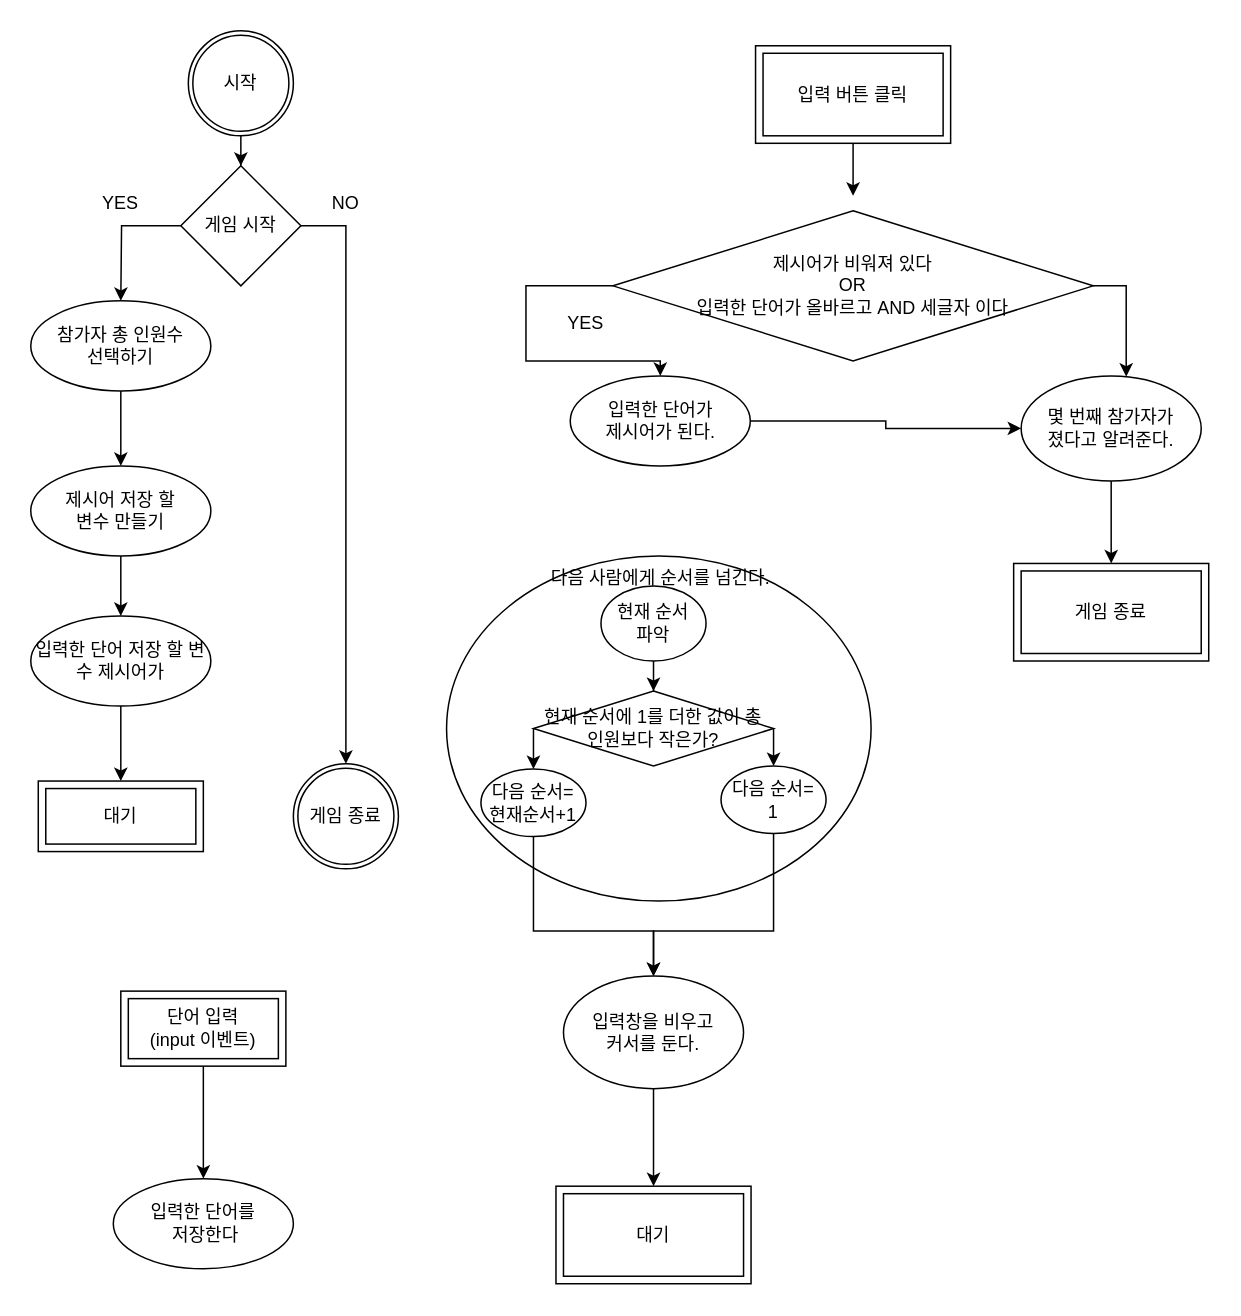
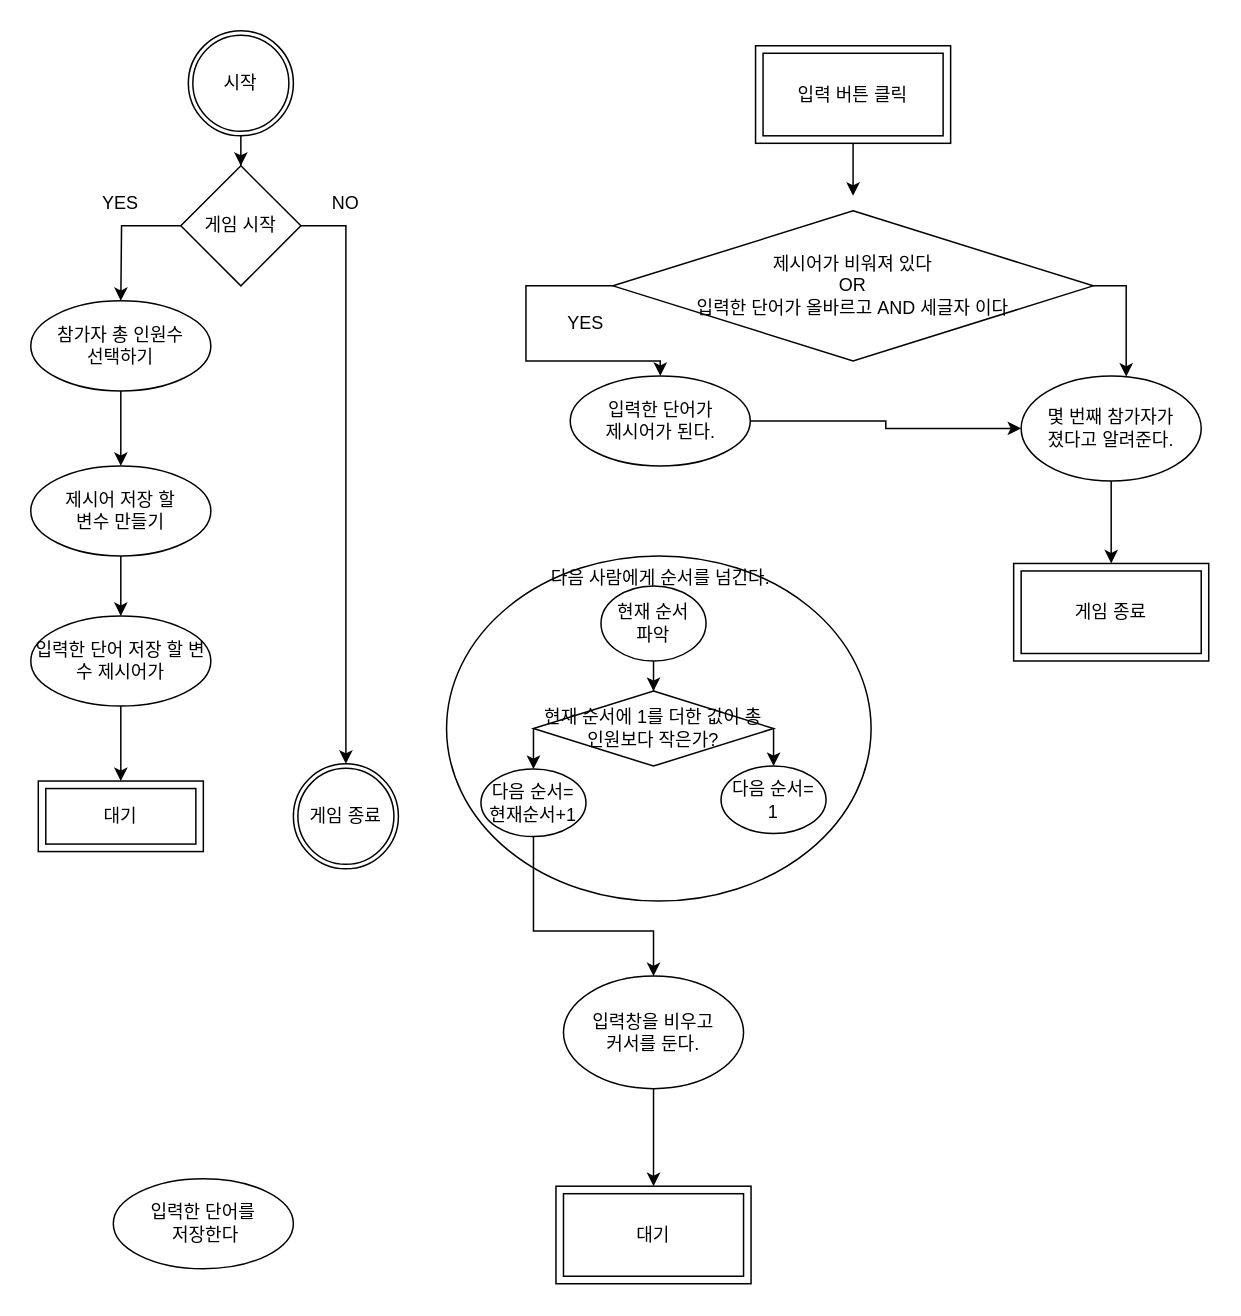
edge "다음 순서= 1" -> "입력창을 비우고 커서를 둔다.": removed
node "단어 입력 (input 이벤트)": removed
edge "단어 입력 (input 이벤트)" -> "입력한 단어를 저장한다": removed
